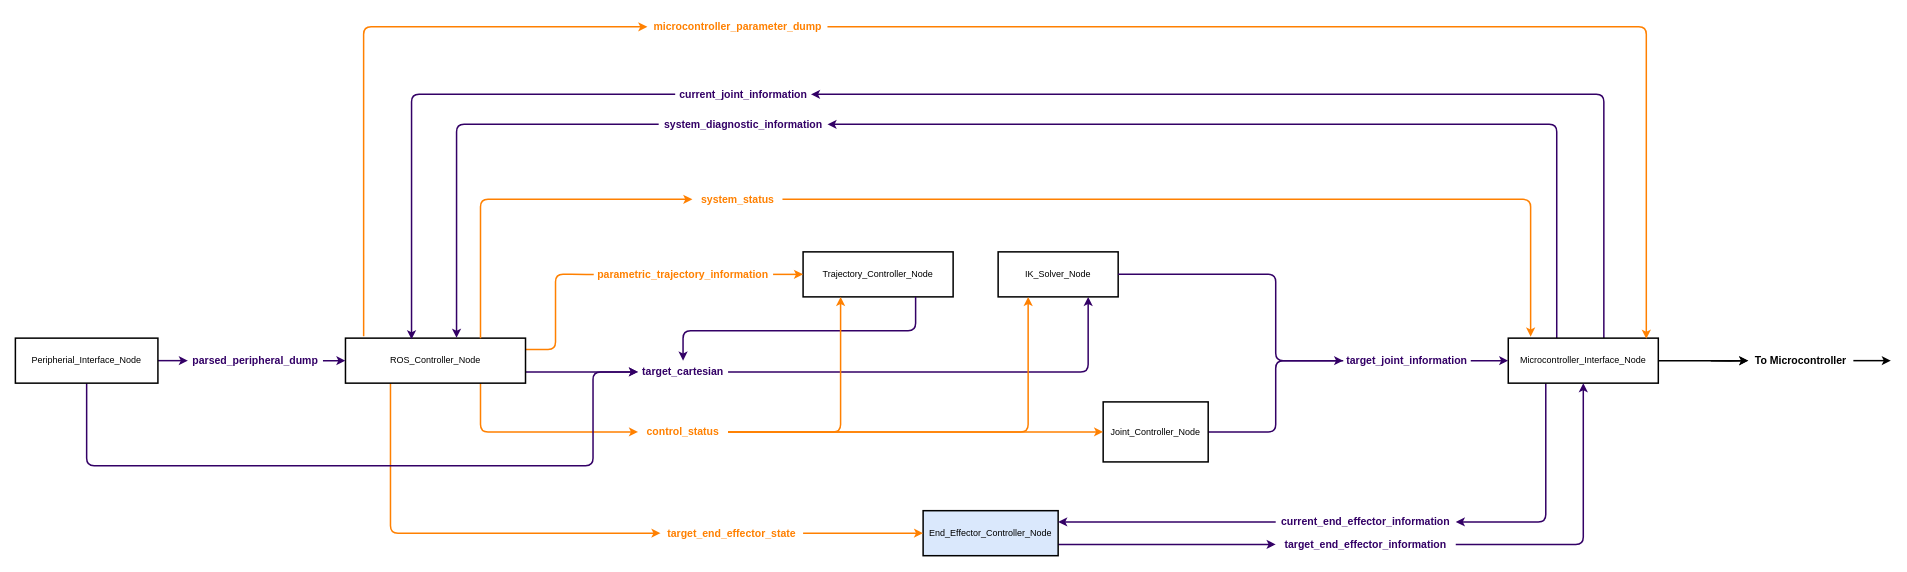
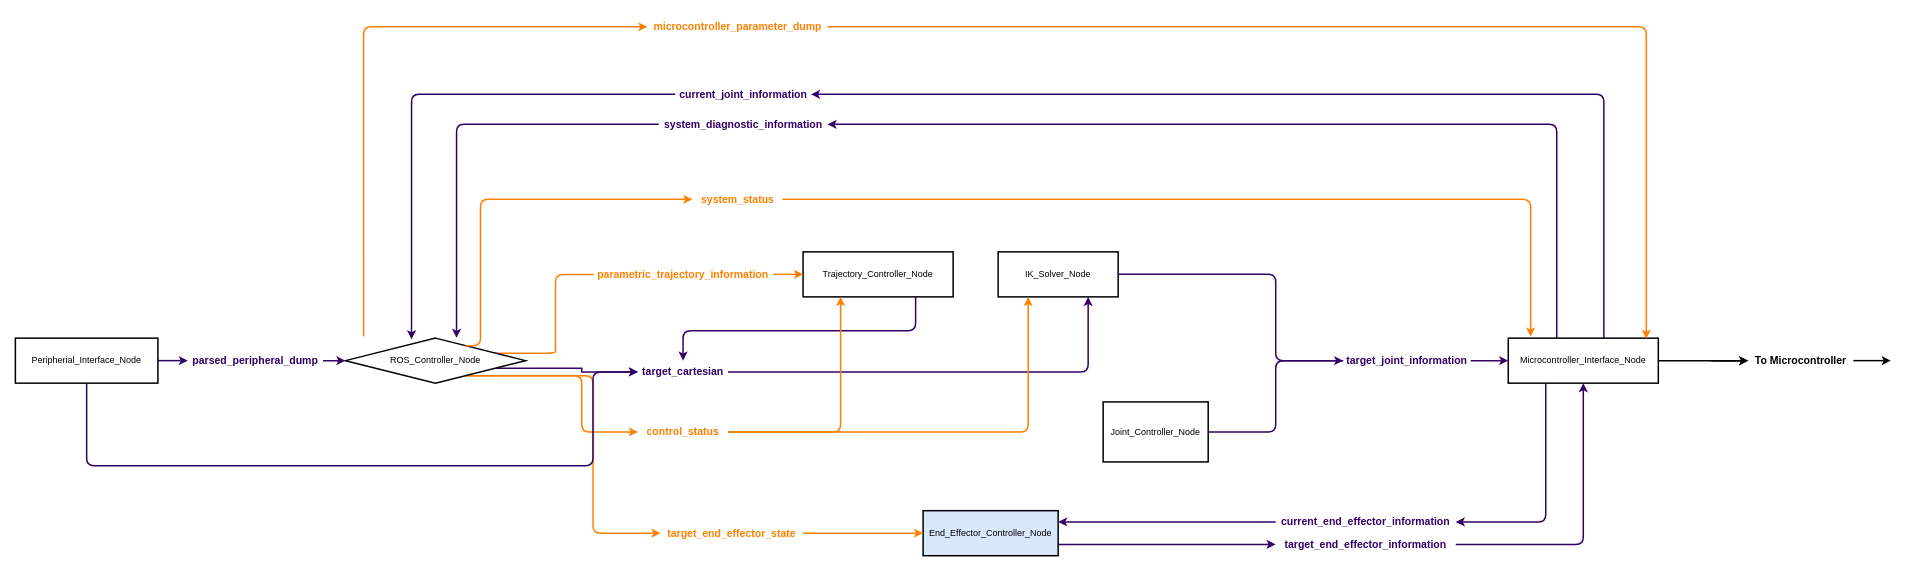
node "ROS_Controller_Node": shape rectangle -> diamond
edge "control_status" -> "Joint_Controller_Node": removed
